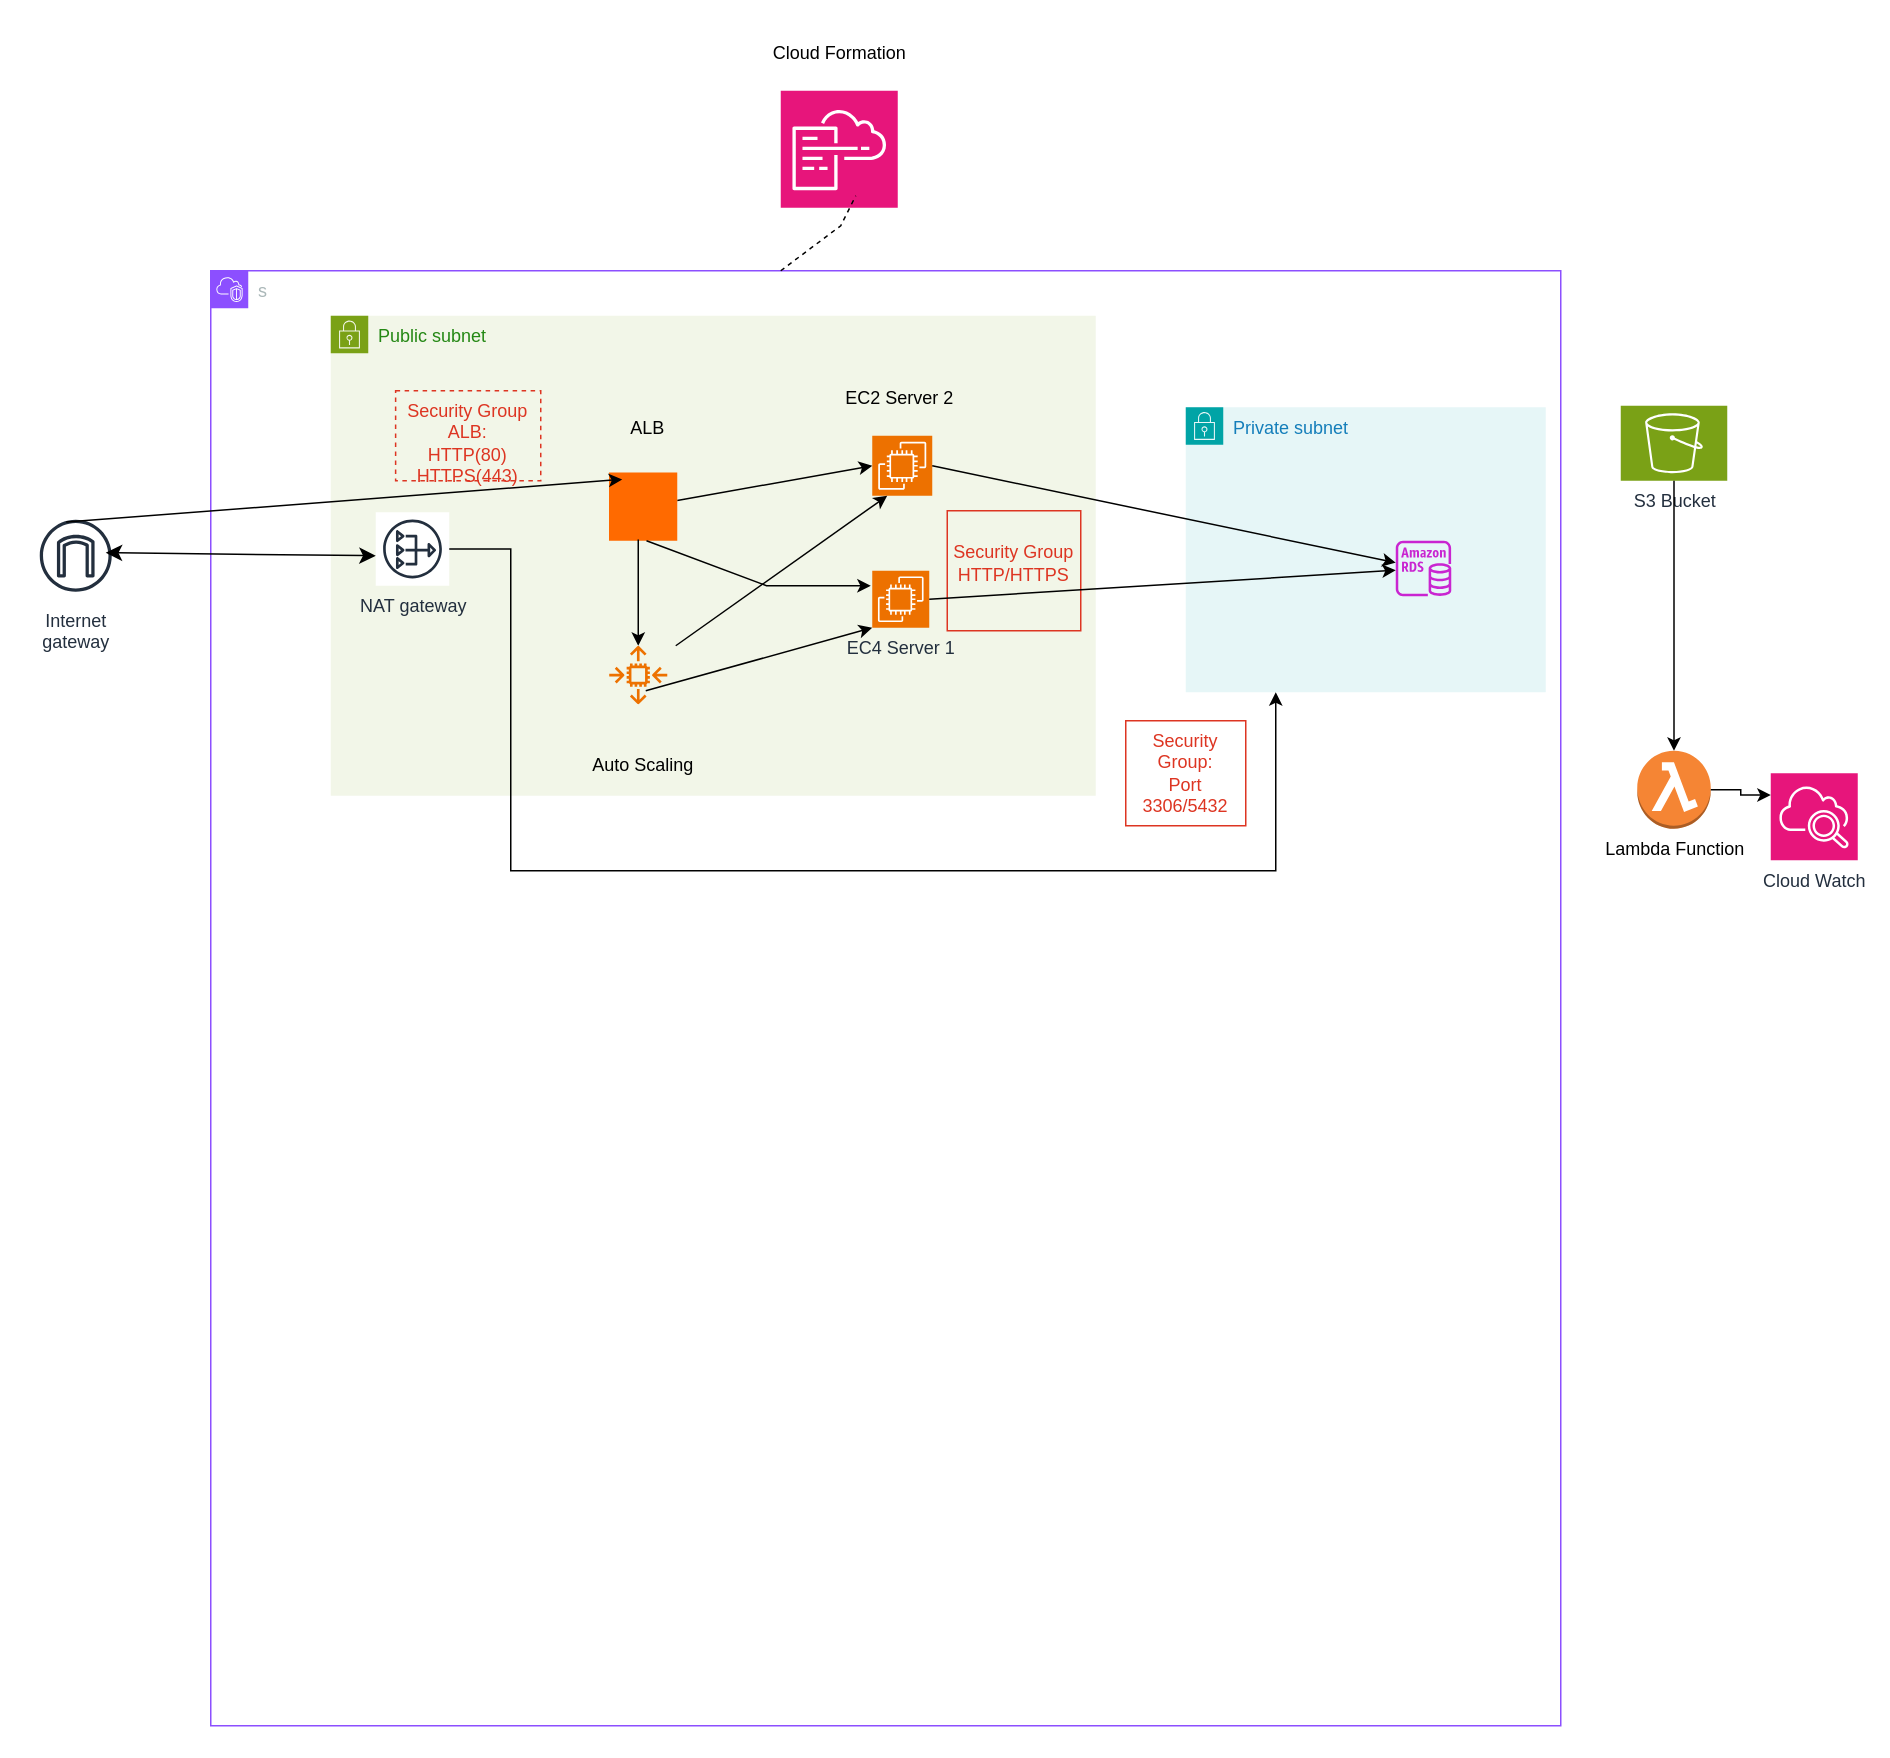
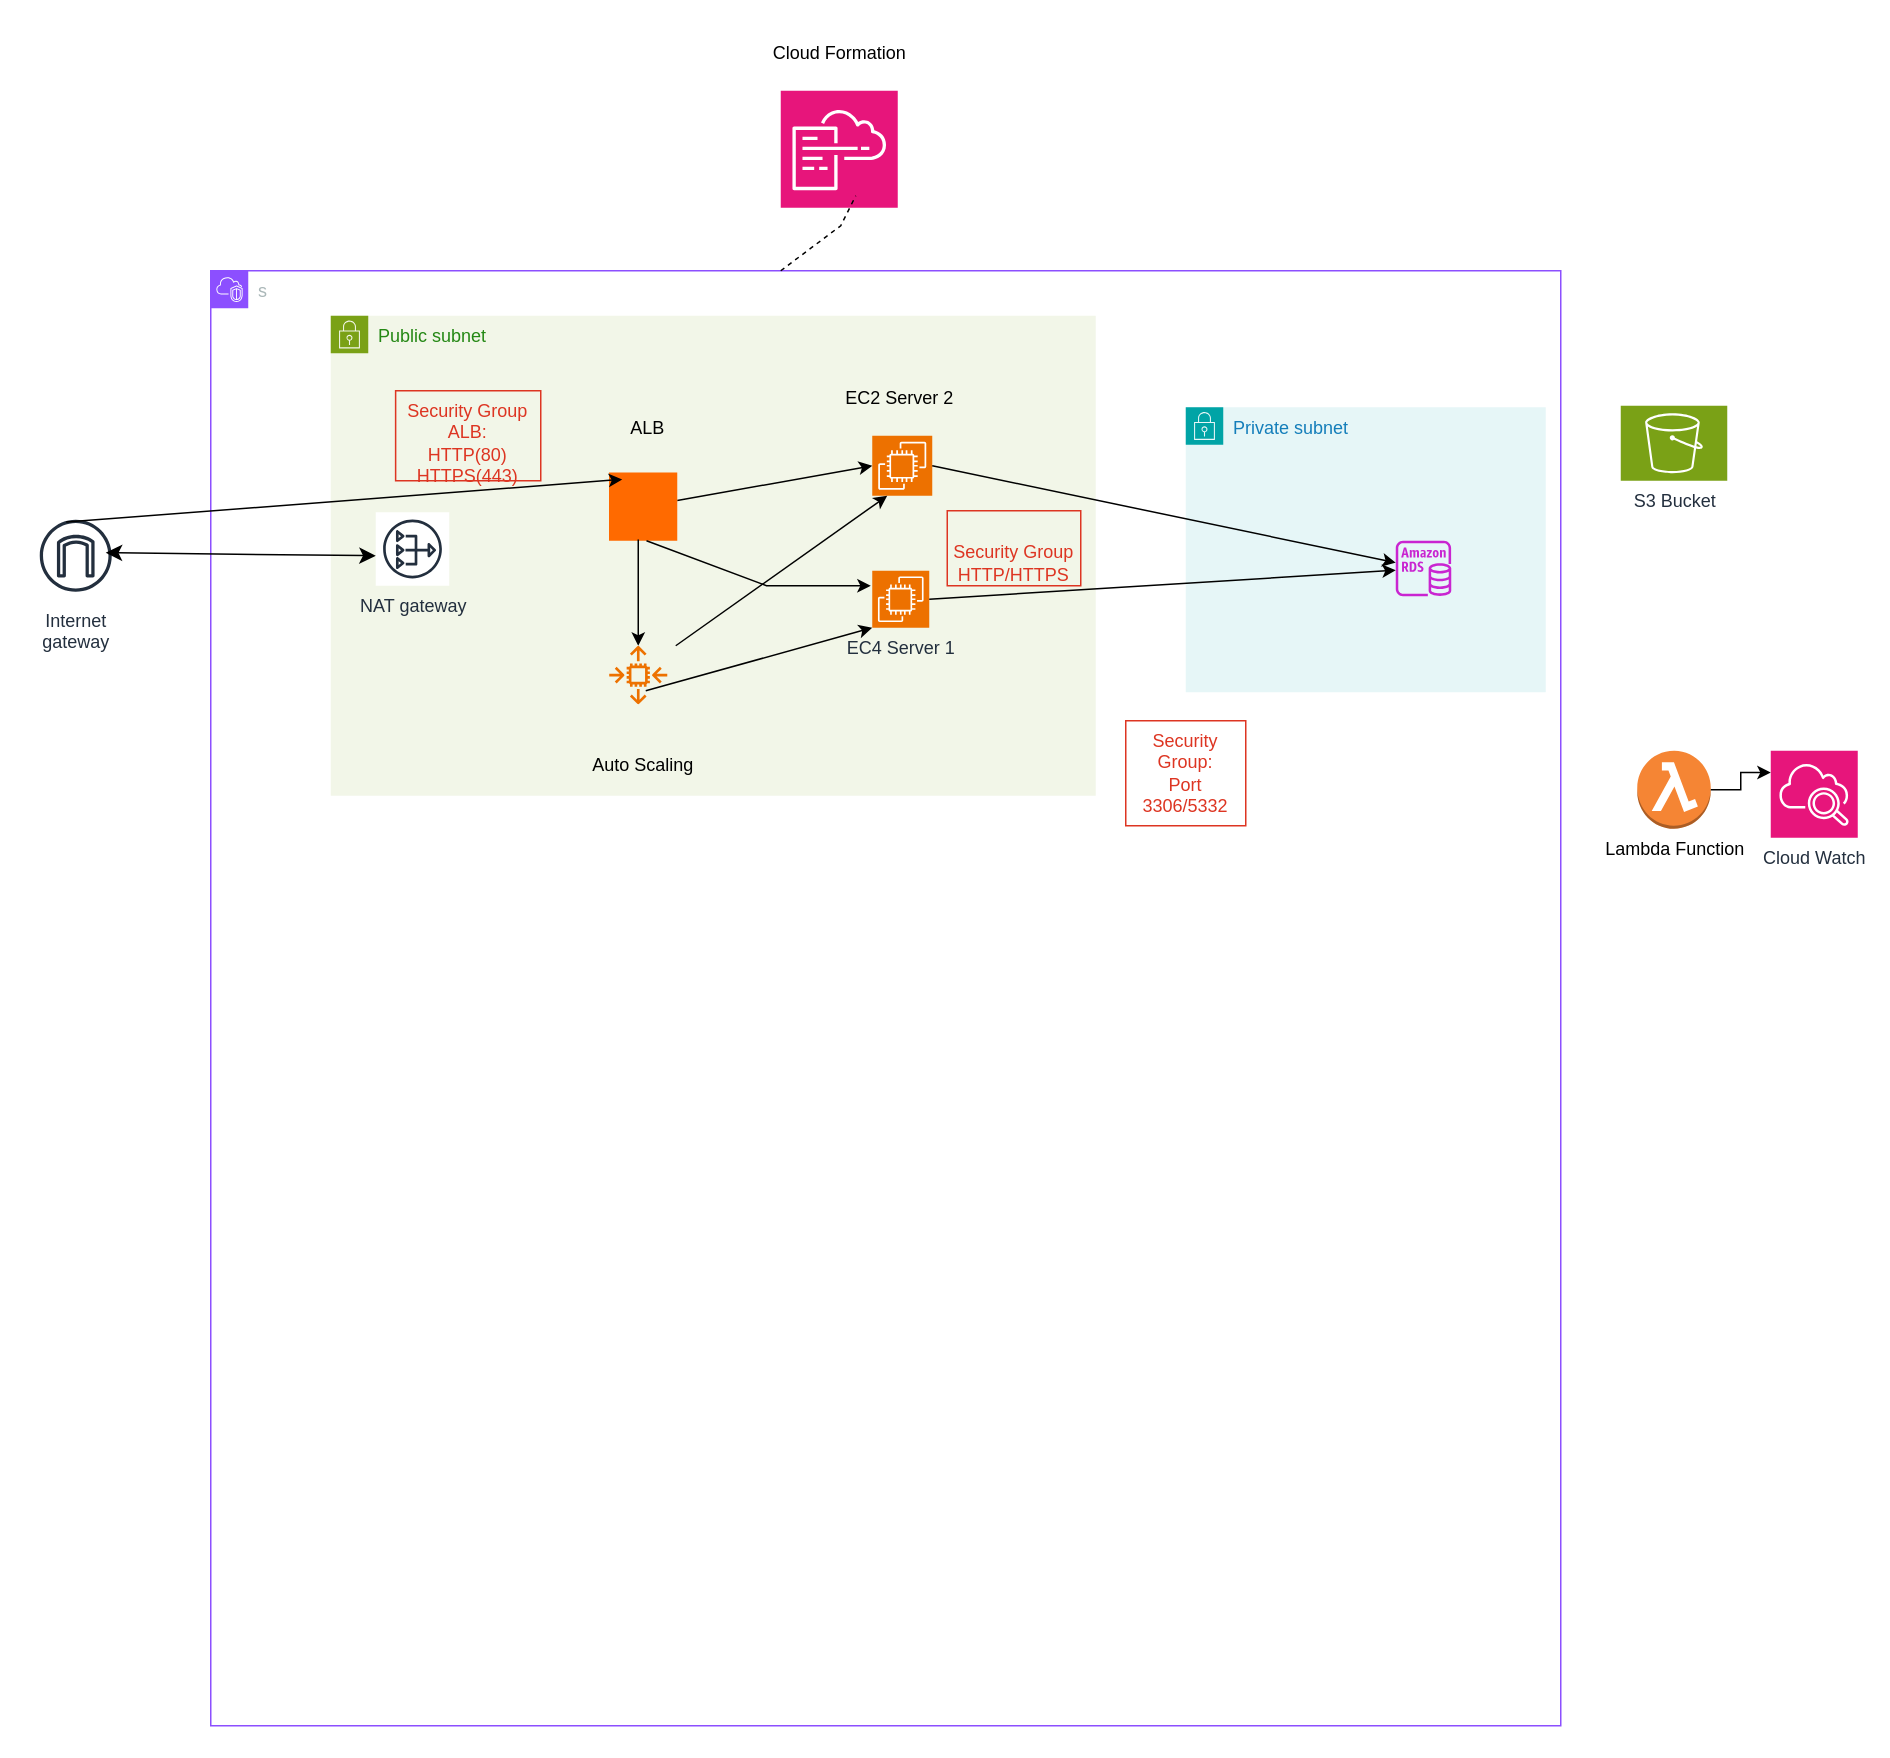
node "Security Group ALB: HTTP(80) HTTPS(443)": style dashed -> solid
node "Security Group HTTP/HTTPS": size 134x120 -> 134x75
edge "S3 Bucket" -> "Lambda Function": removed
node "Security Group: Port 3306/5432": label "Security Group: Port 3306/5432" -> "Security Group: Port 3306/5332"
node "Cloud Watch": moved (1814, 817) -> (1814, 794)
edge "NAT gateway" -> "Private subnet": removed
